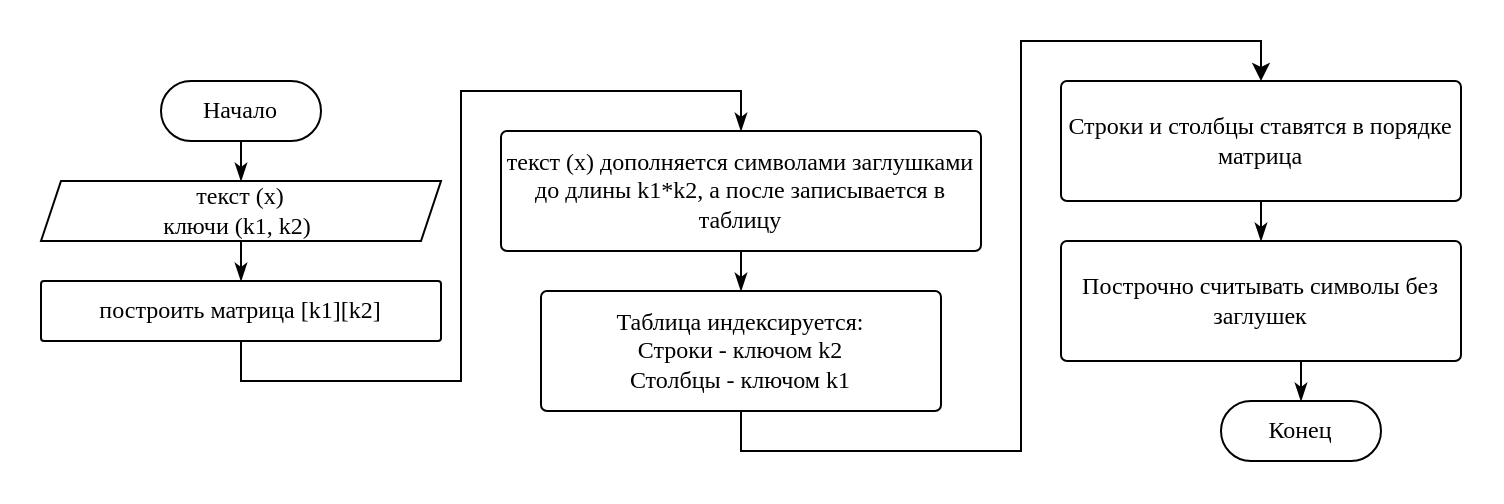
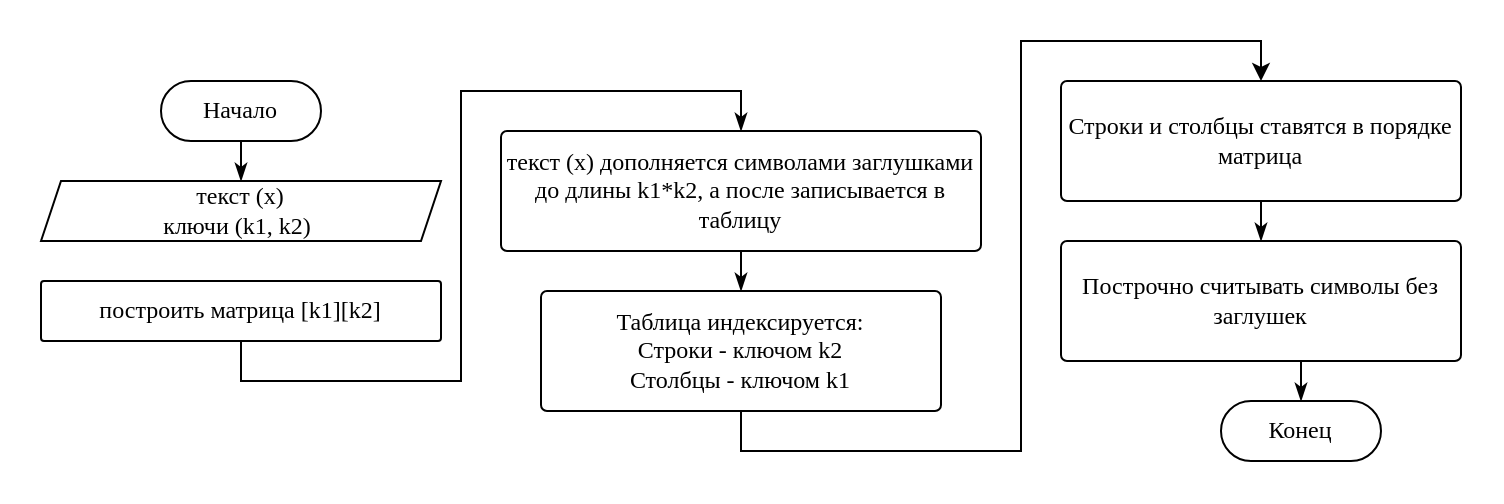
edge "текст (x) ключи (k1, k2)" -> "построить матрица [k1][k2]": removed
